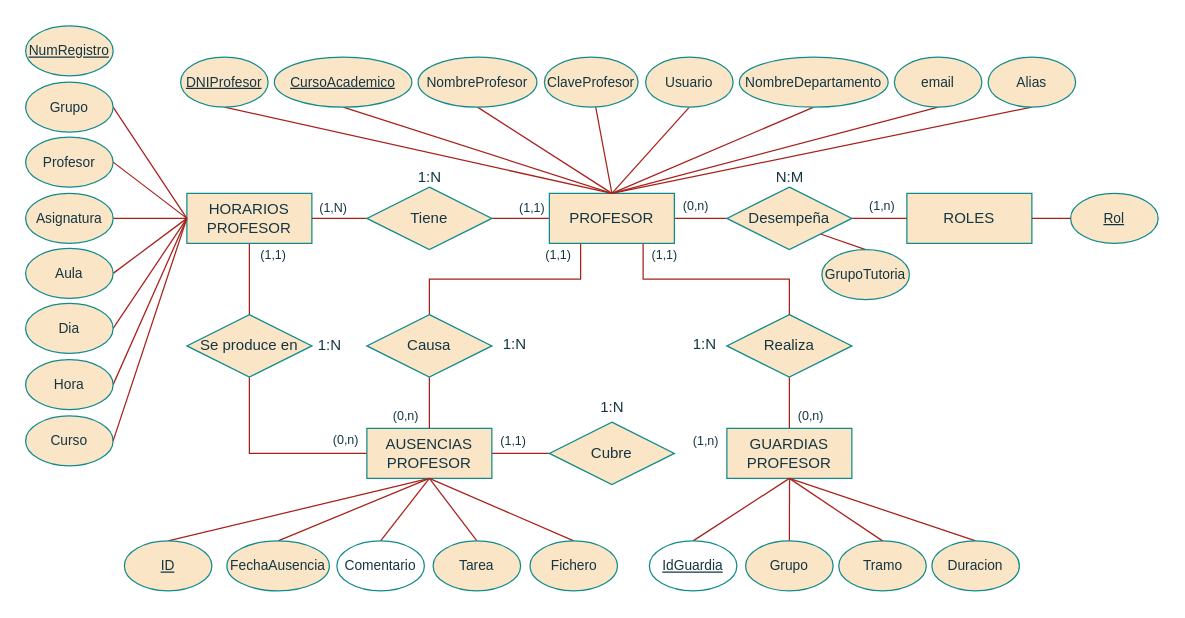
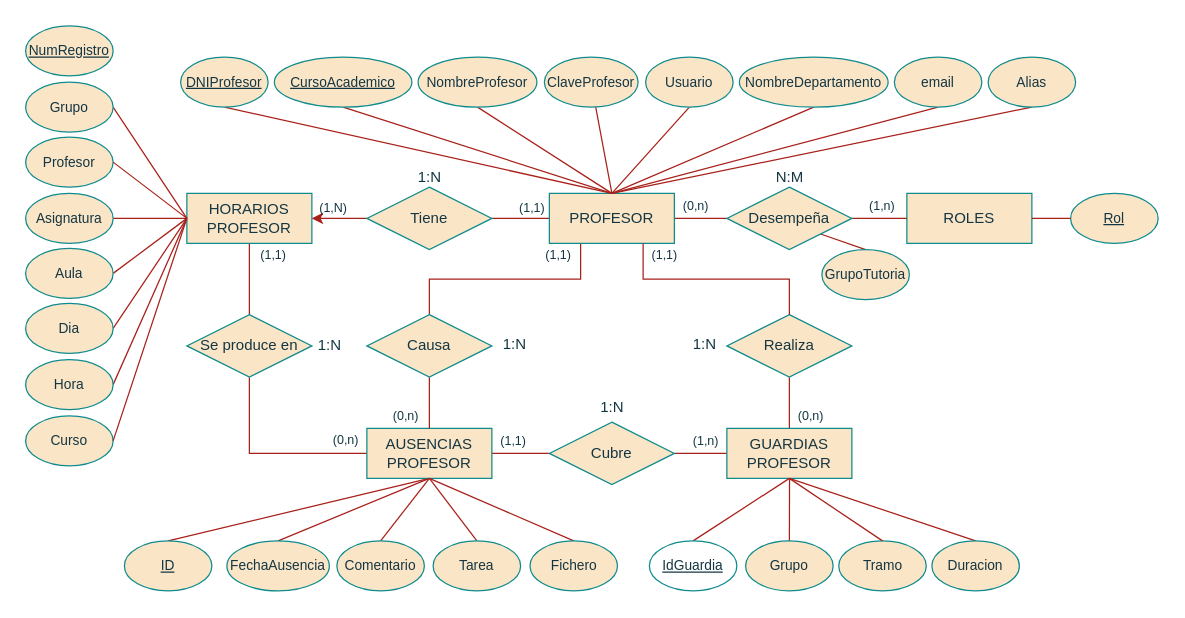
edge "HORARIOS PROFESOR" -- "Tiene": arrowhead none -> classic
edge "Cubre" -- "GUARDIAS PROFESOR": added
node "Comentario": fillcolor #ffffff -> #fae5c7
